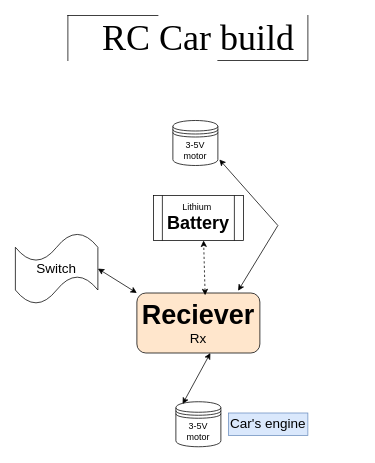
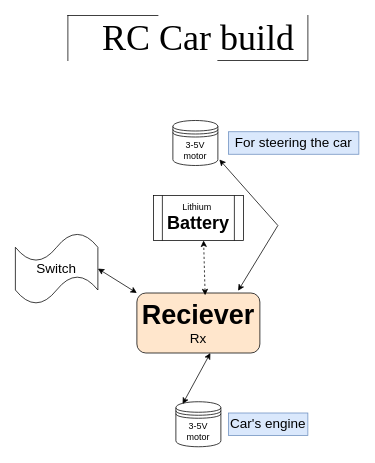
node "For steering the car": added
